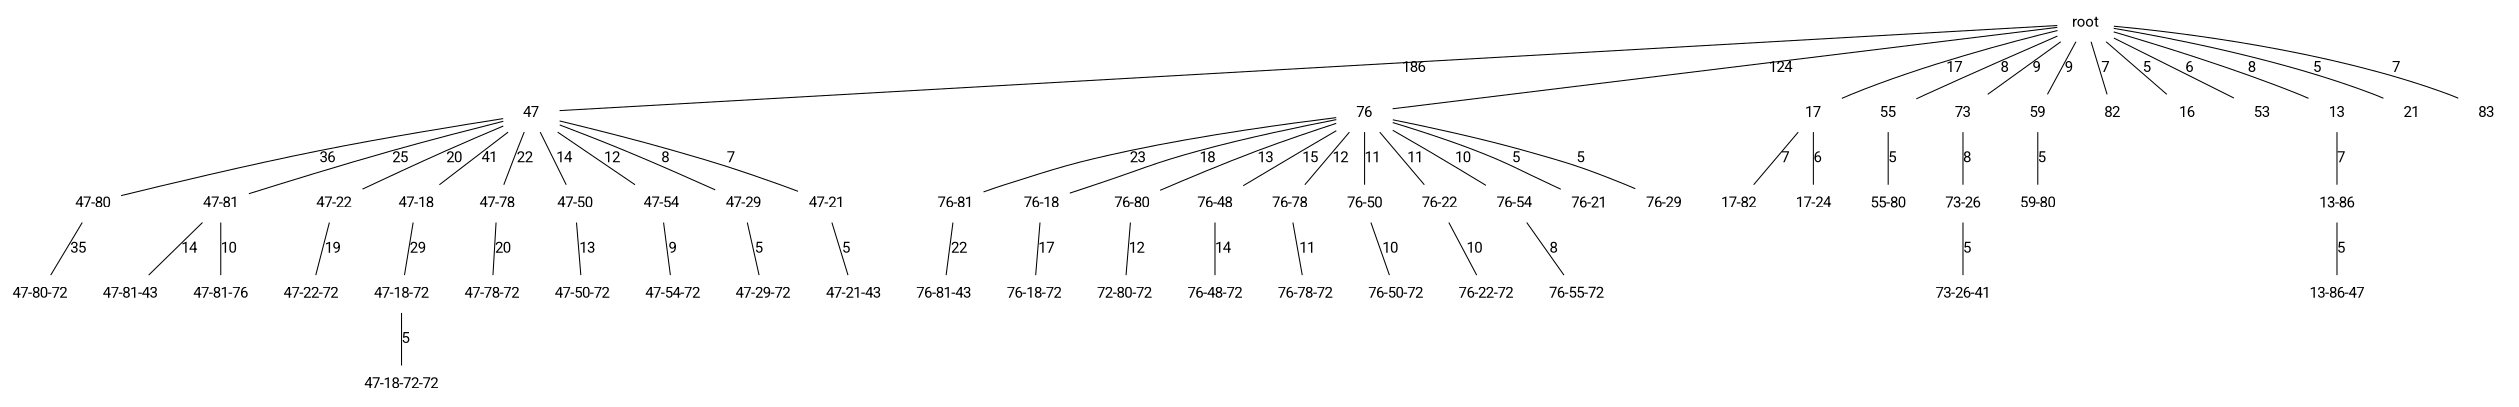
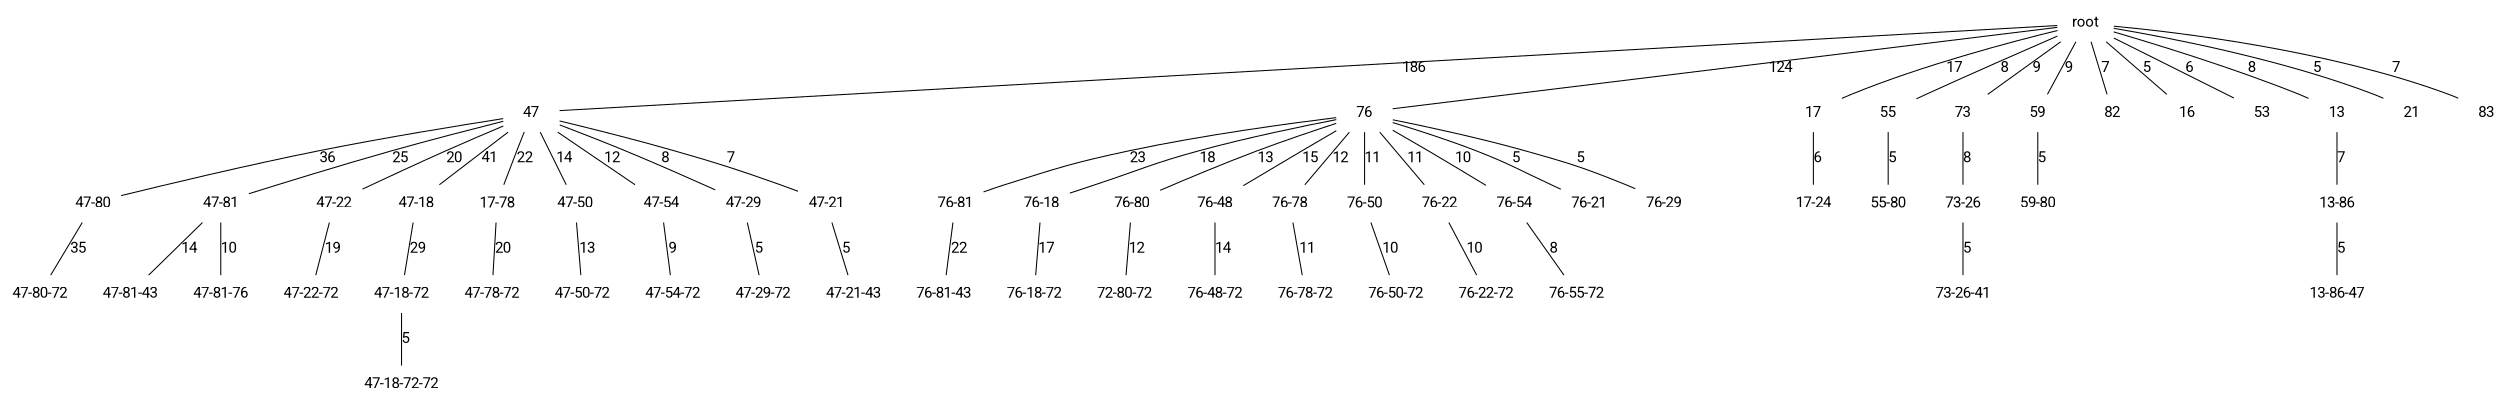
node "47-78": label "47-78" -> "17-78"
node "17-82": removed
